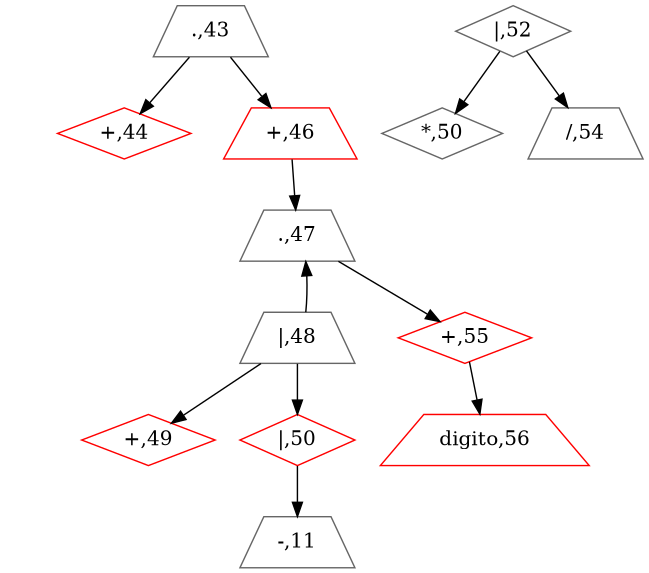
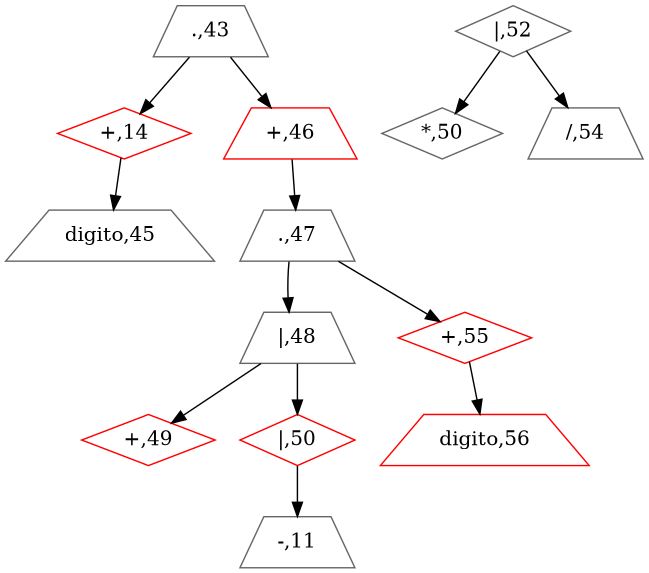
node "+,44": label "+,44" -> "+,14"
node "digito,45": added
edge "|,48" -> ".,47": reversed
